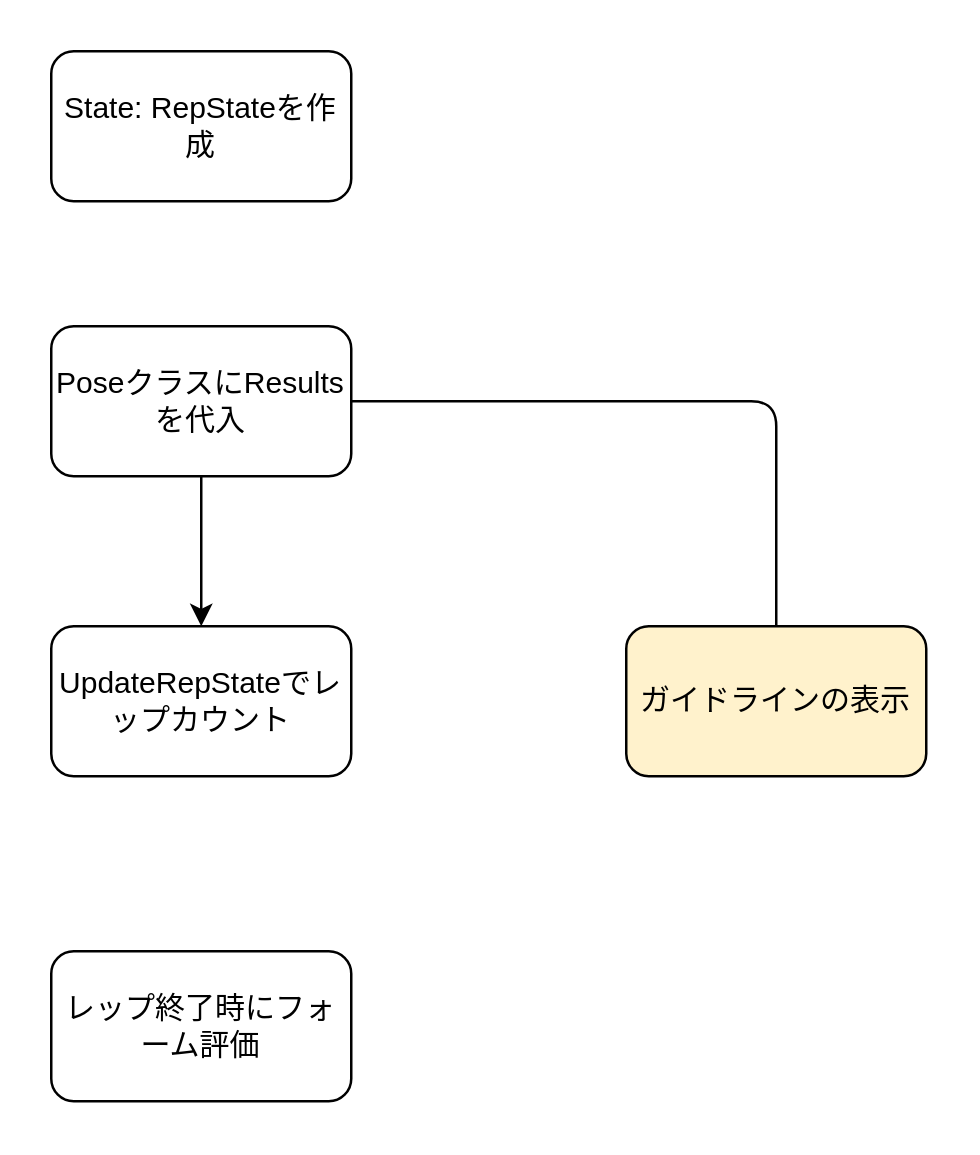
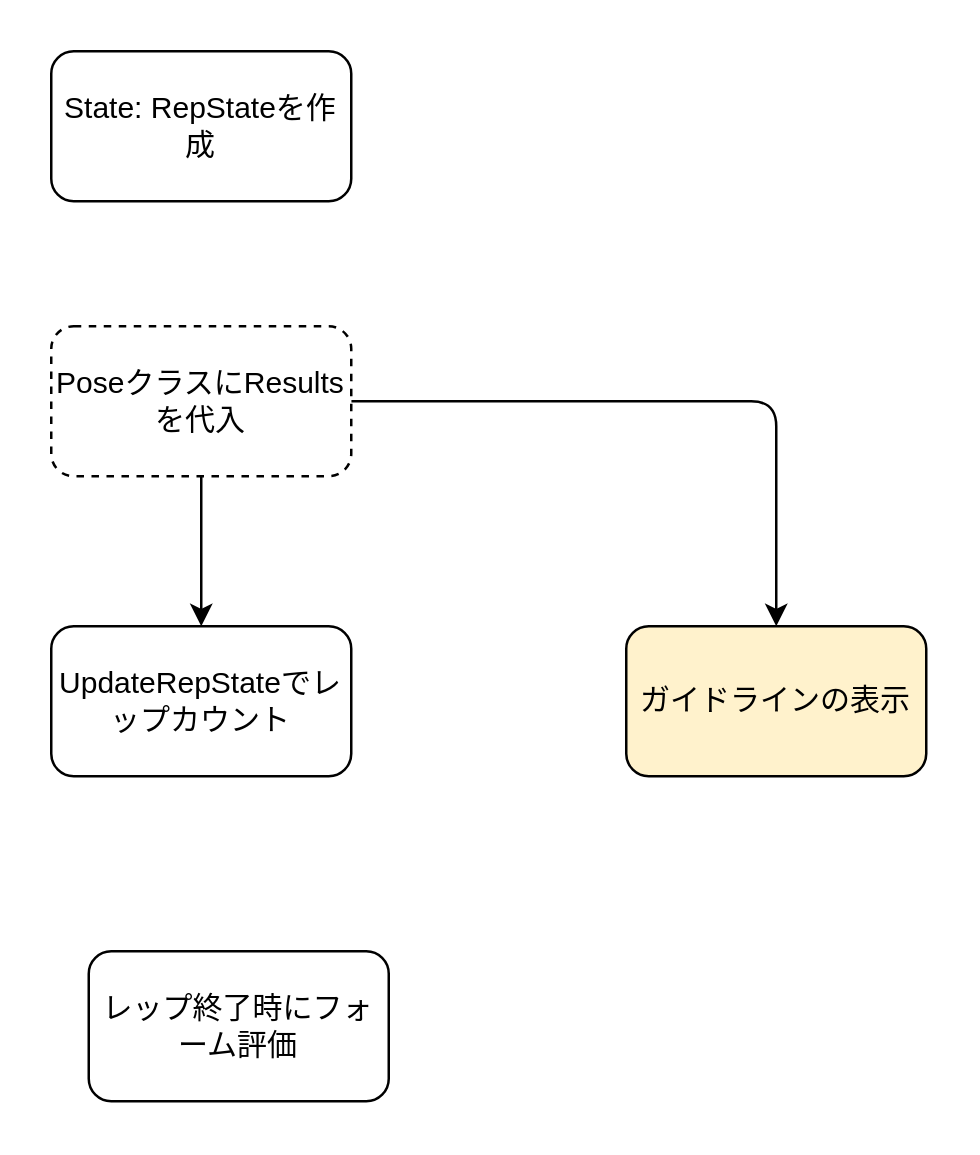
node "PoseクラスにResultsを代入": style solid -> dashed
edge "PoseクラスにResultsを代入" -- "ガイドラインの表示": arrowhead none -> classic
node "レップ終了時にフォーム評価": moved (201, 1026) -> (239, 1026)
